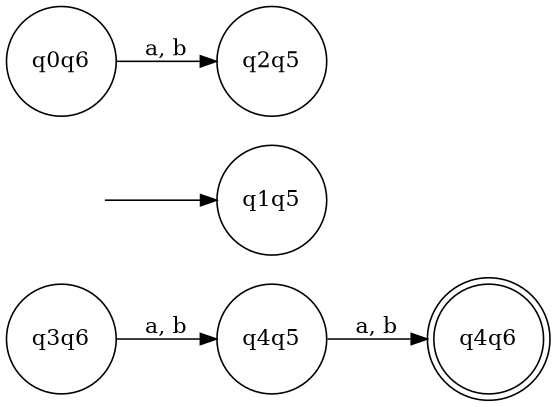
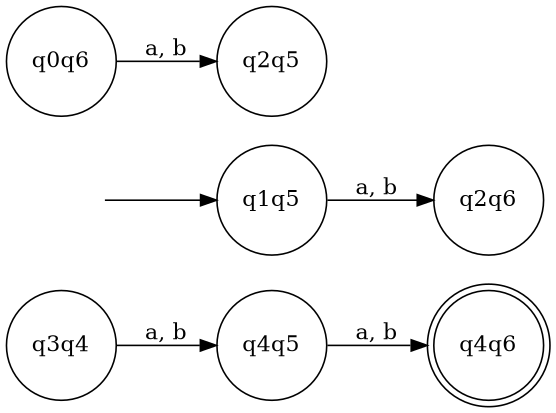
node "q2q6": added
node "q3q6": label "q3q6" -> "q3q4"
